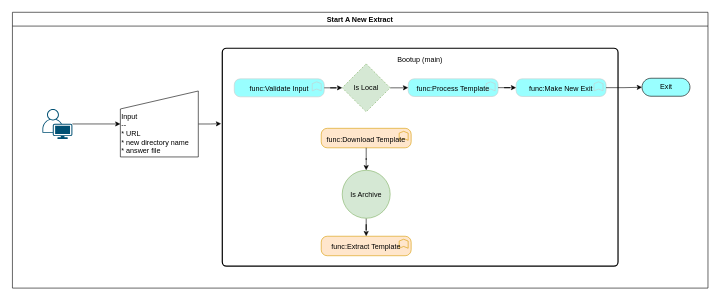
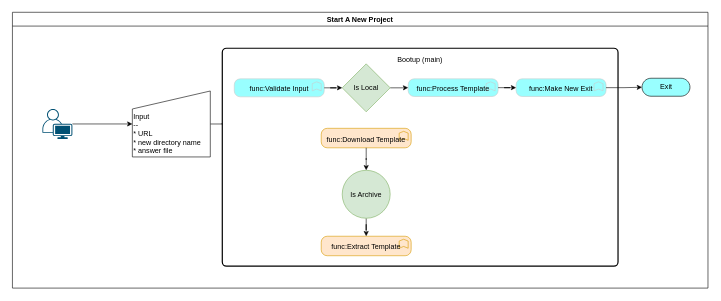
node "Start A New Extract": label "Start A New Extract" -> "Start A New Project"
node "Is Local": style dashed -> solid
node "Input--* URL* new directory name* answer file": moved (159, 124) -> (171, 124)
